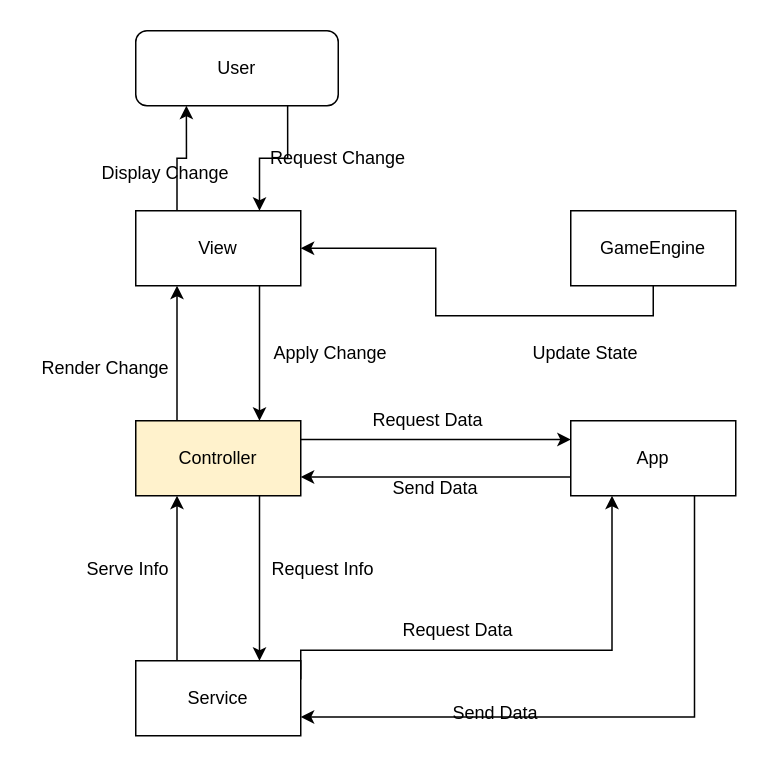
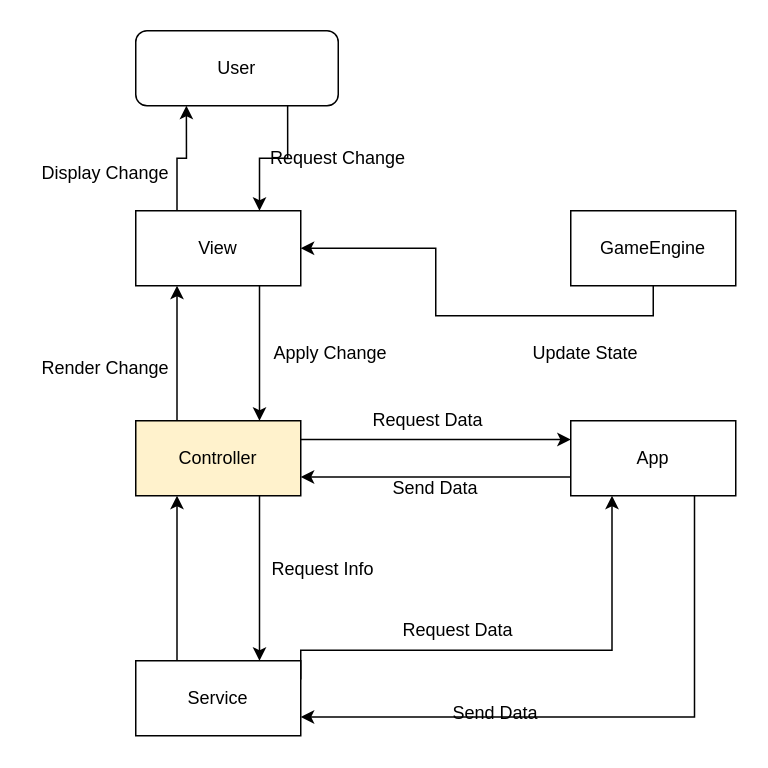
node "Display Change": moved (166, 173) -> (106, 173)
node "Serve Info": removed
